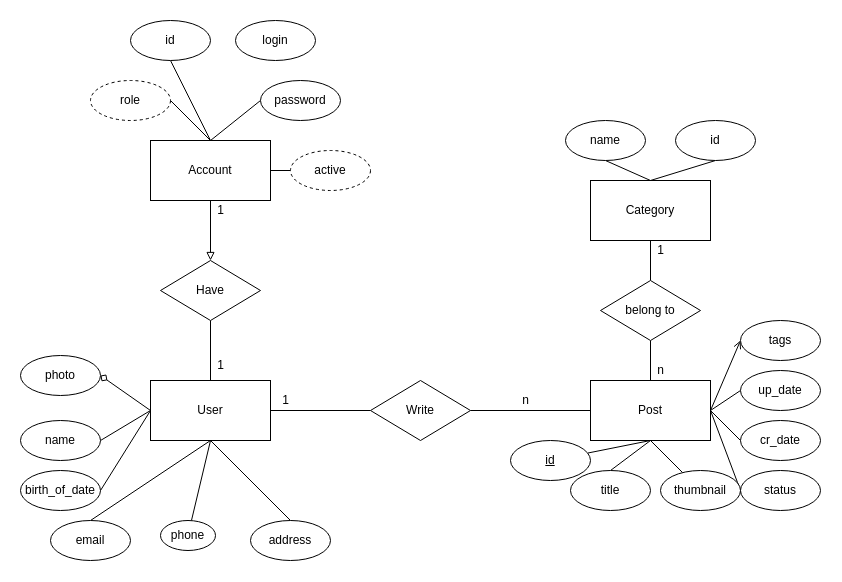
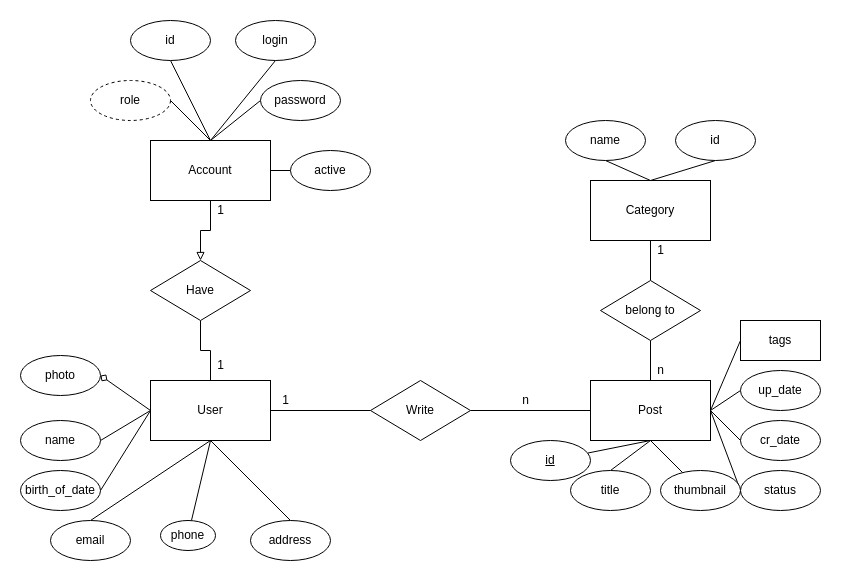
edge "login" -- "Account": added
node "active": style dashed -> solid
node "Have": moved (211, 291) -> (201, 291)
node "tags": shape ellipse -> rectangle
edge "Post" -> "tags": arrowhead open -> none
